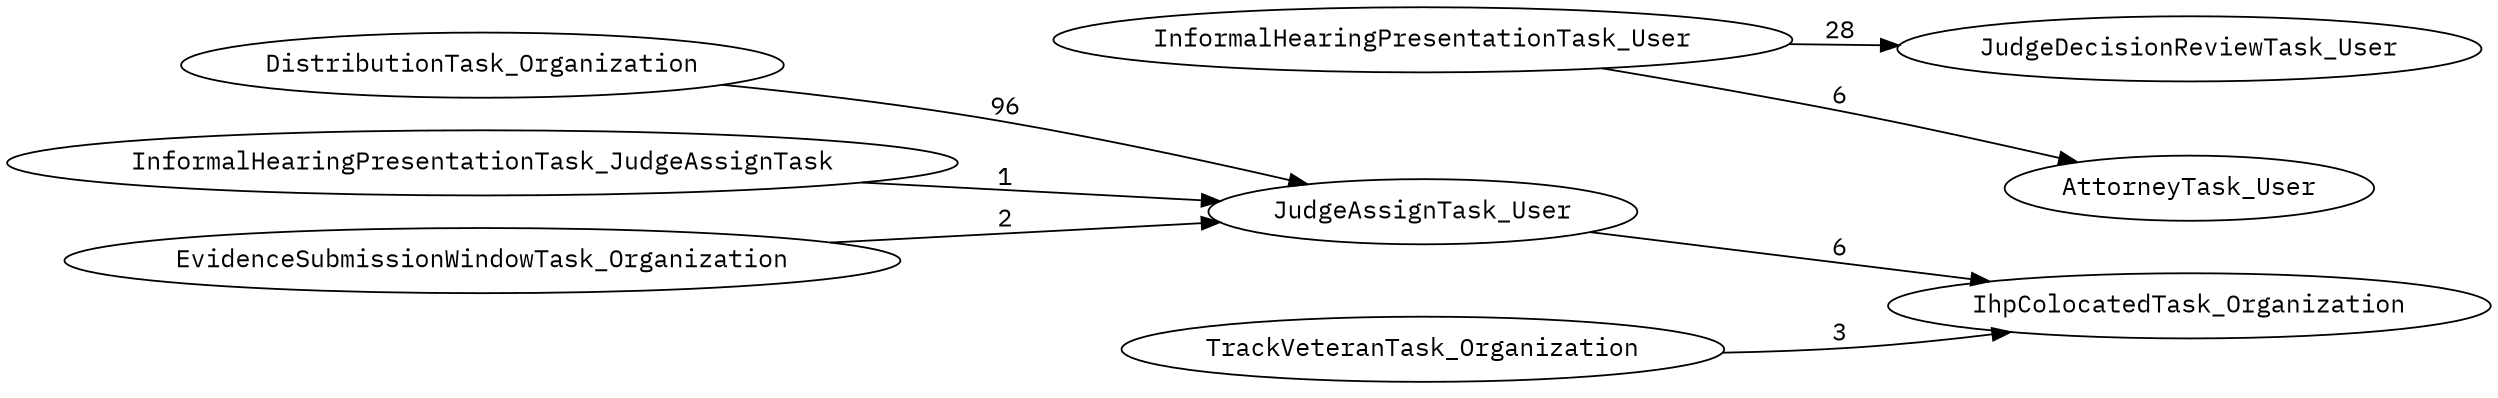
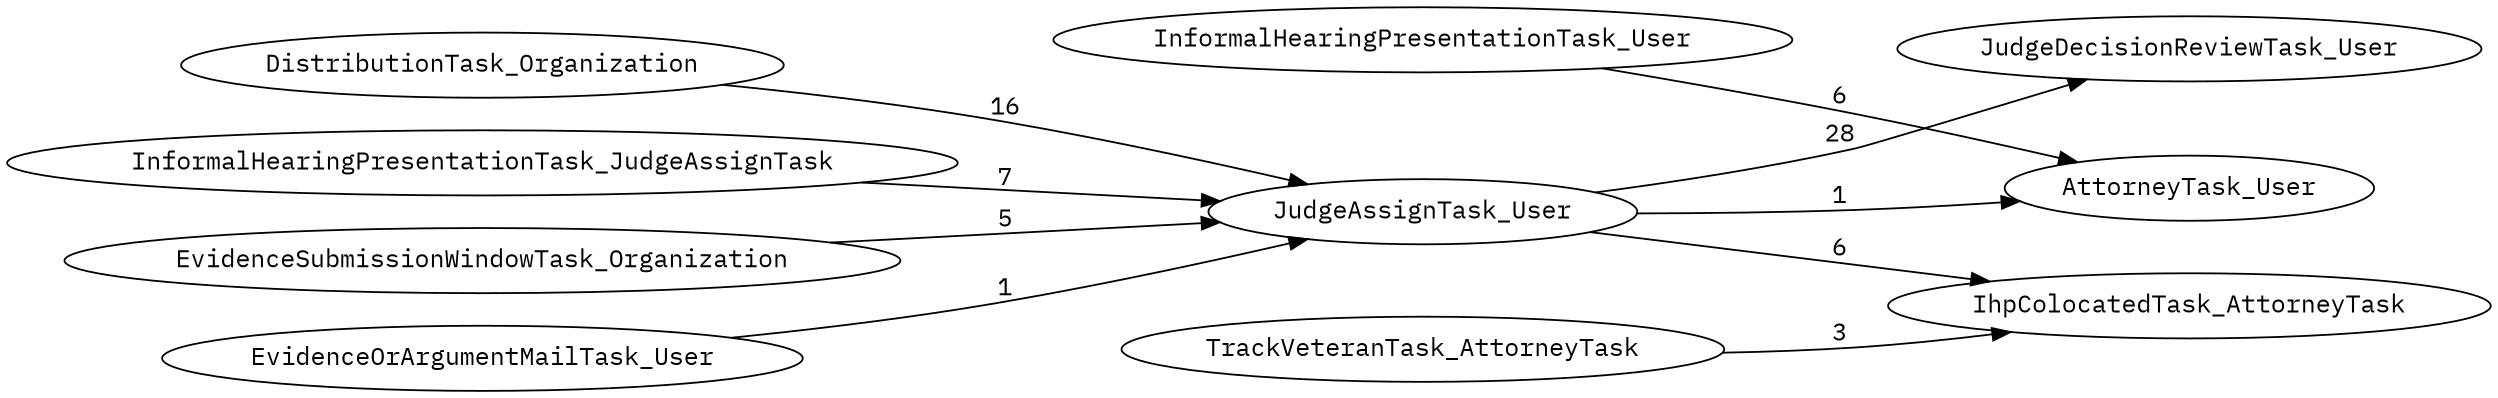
edge "InformalHearingPresentationTask_User" -> "JudgeDecisionReviewTask_User": now "JudgeAssignTask_User" -> "JudgeDecisionReviewTask_User"
edge "DistributionTask_Organization" -> "JudgeAssignTask_User": label "96" -> "16"
edge "InformalHearingPresentationTask_JudgeAssignTask" -> "JudgeAssignTask_User": label "1" -> "7"
edge "JudgeAssignTask_User" -> "AttorneyTask_User": added, label "1"
edge "EvidenceSubmissionWindowTask_Organization" -> "JudgeAssignTask_User": label "2" -> "5"
node "IhpColocatedTask_Organization": label "IhpColocatedTask_Organization" -> "IhpColocatedTask_AttorneyTask"
node "TrackVeteranTask_Organization": label "TrackVeteranTask_Organization" -> "TrackVeteranTask_AttorneyTask"
node "EvidenceOrArgumentMailTask_User": added
